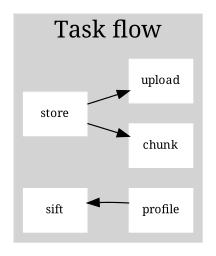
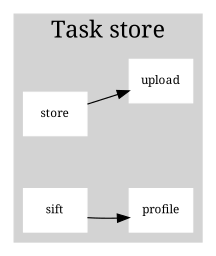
cluster "Task flow": label "Task flow" -> "Task store"
node "chunk": removed
edge "profile" -> "sift": reversed
